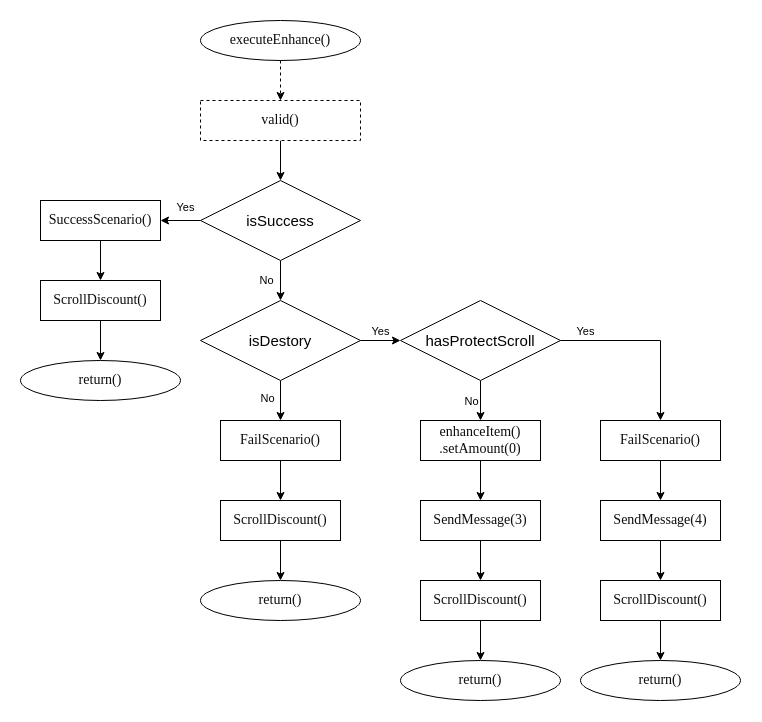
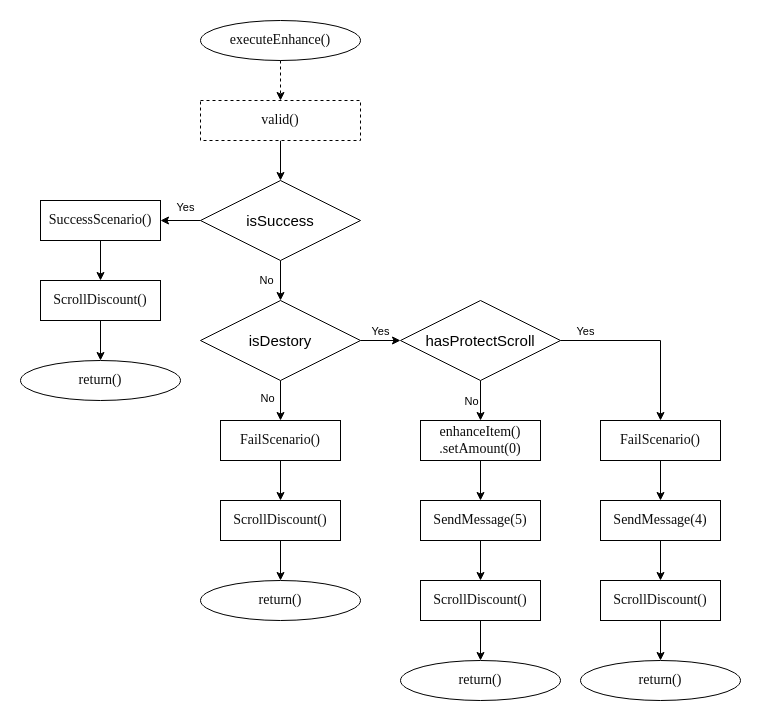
node "SendMessage(3)": label "SendMessage(3)" -> "SendMessage(5)"
